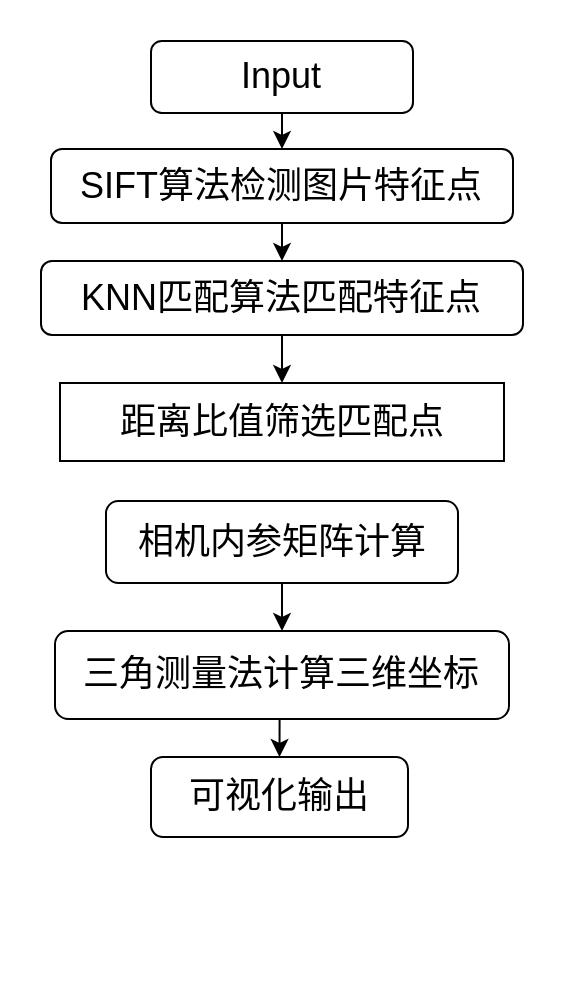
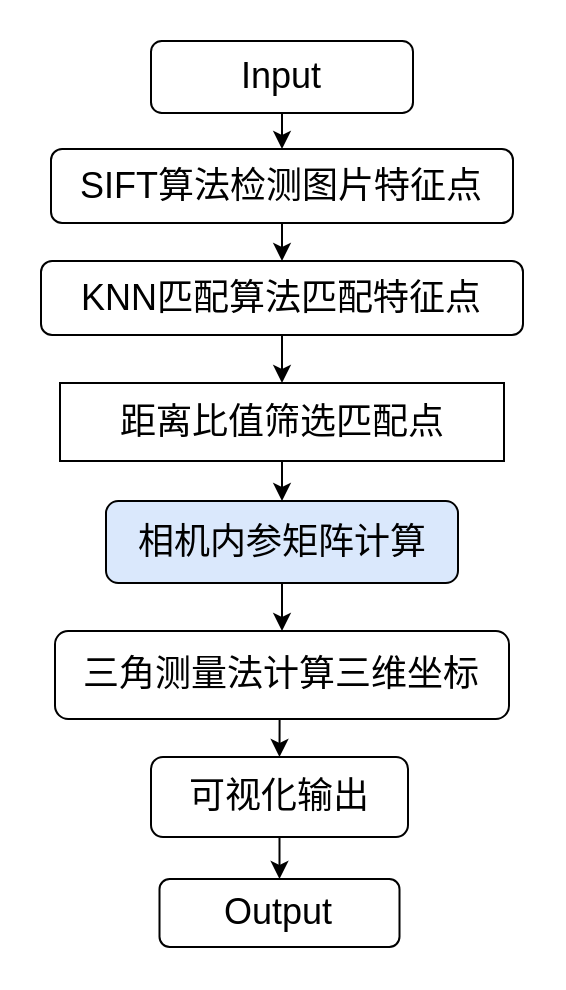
edge "距离比值筛选匹配点" -> "相机内参矩阵计算": added
node "相机内参矩阵计算": fillcolor #ffffff -> #dae8fc
edge "可视化输出" -> "Output": added
node "Output": added
